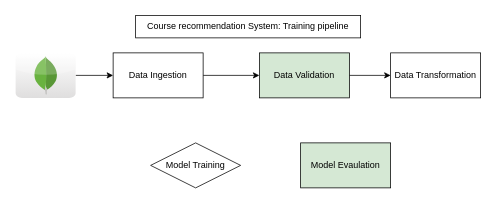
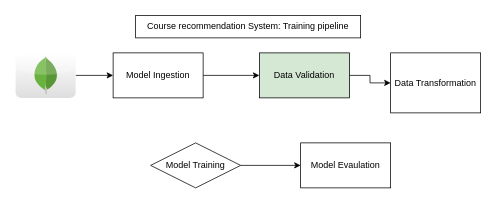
node "Data Ingestion": label "Data Ingestion" -> "Model Ingestion"
node "Data Transformation": size 90x45 -> 90x60
edge "Model Training" -> "Model Evaulation": added
node "Model Evaulation": fillcolor #d5e8d4 -> #ffffff
